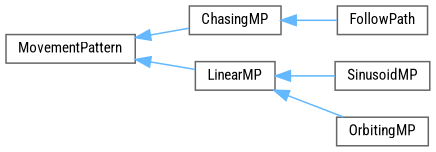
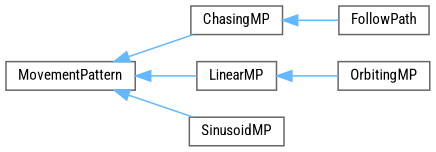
edge "SinusoidMP" -> "LinearMP": now "SinusoidMP" -> "MovementPattern"
